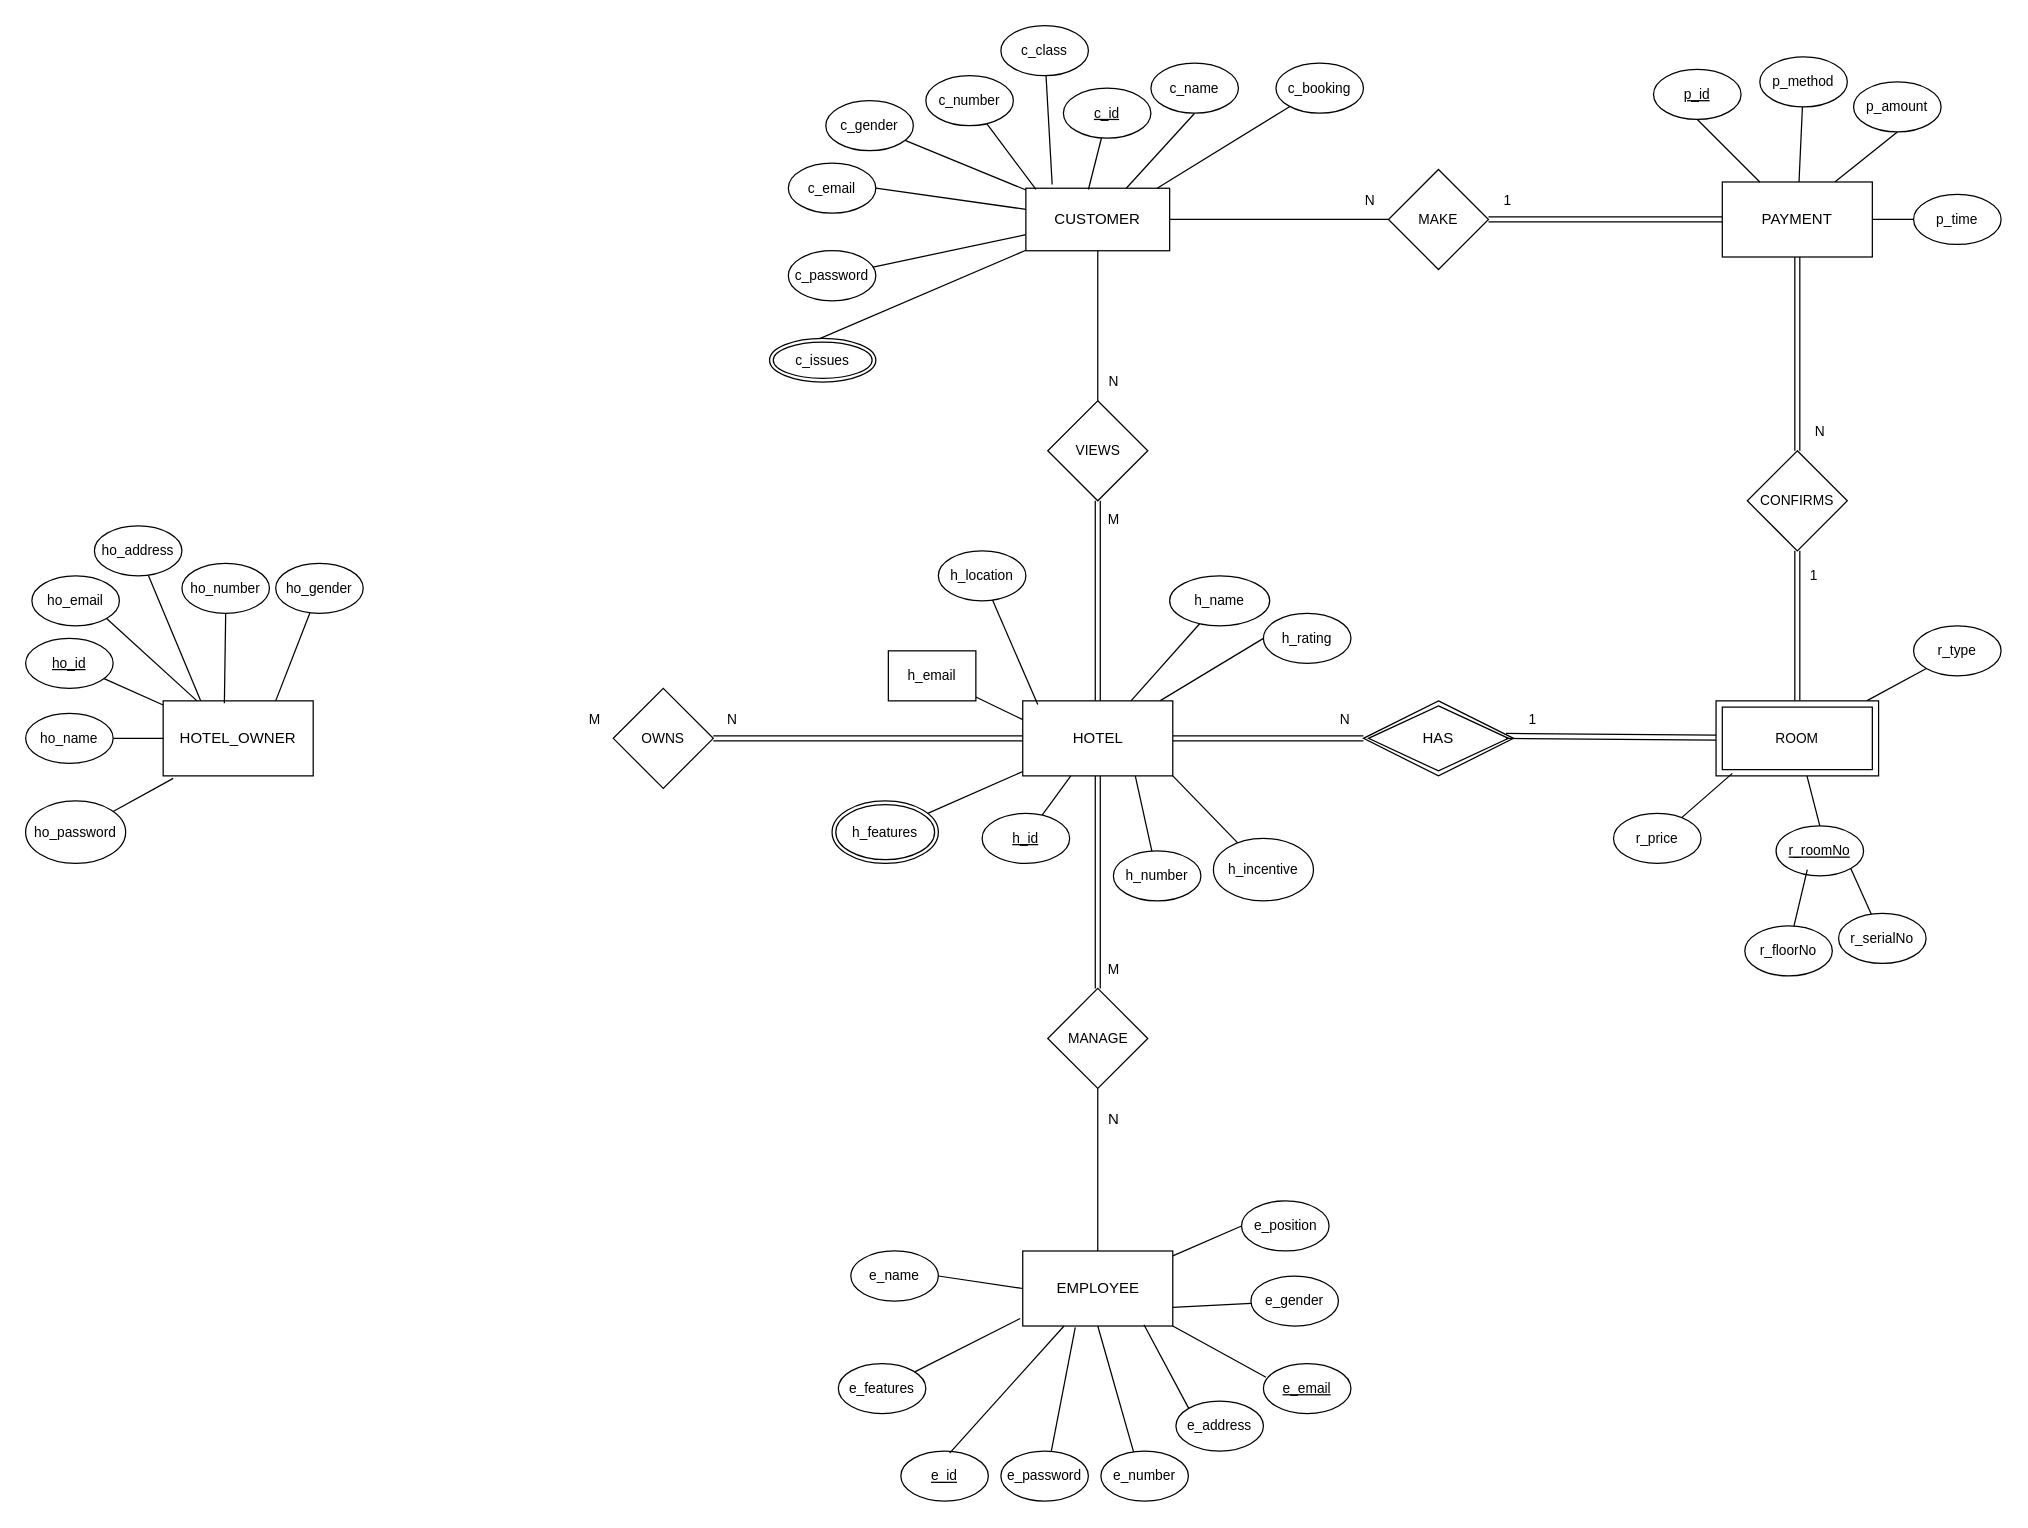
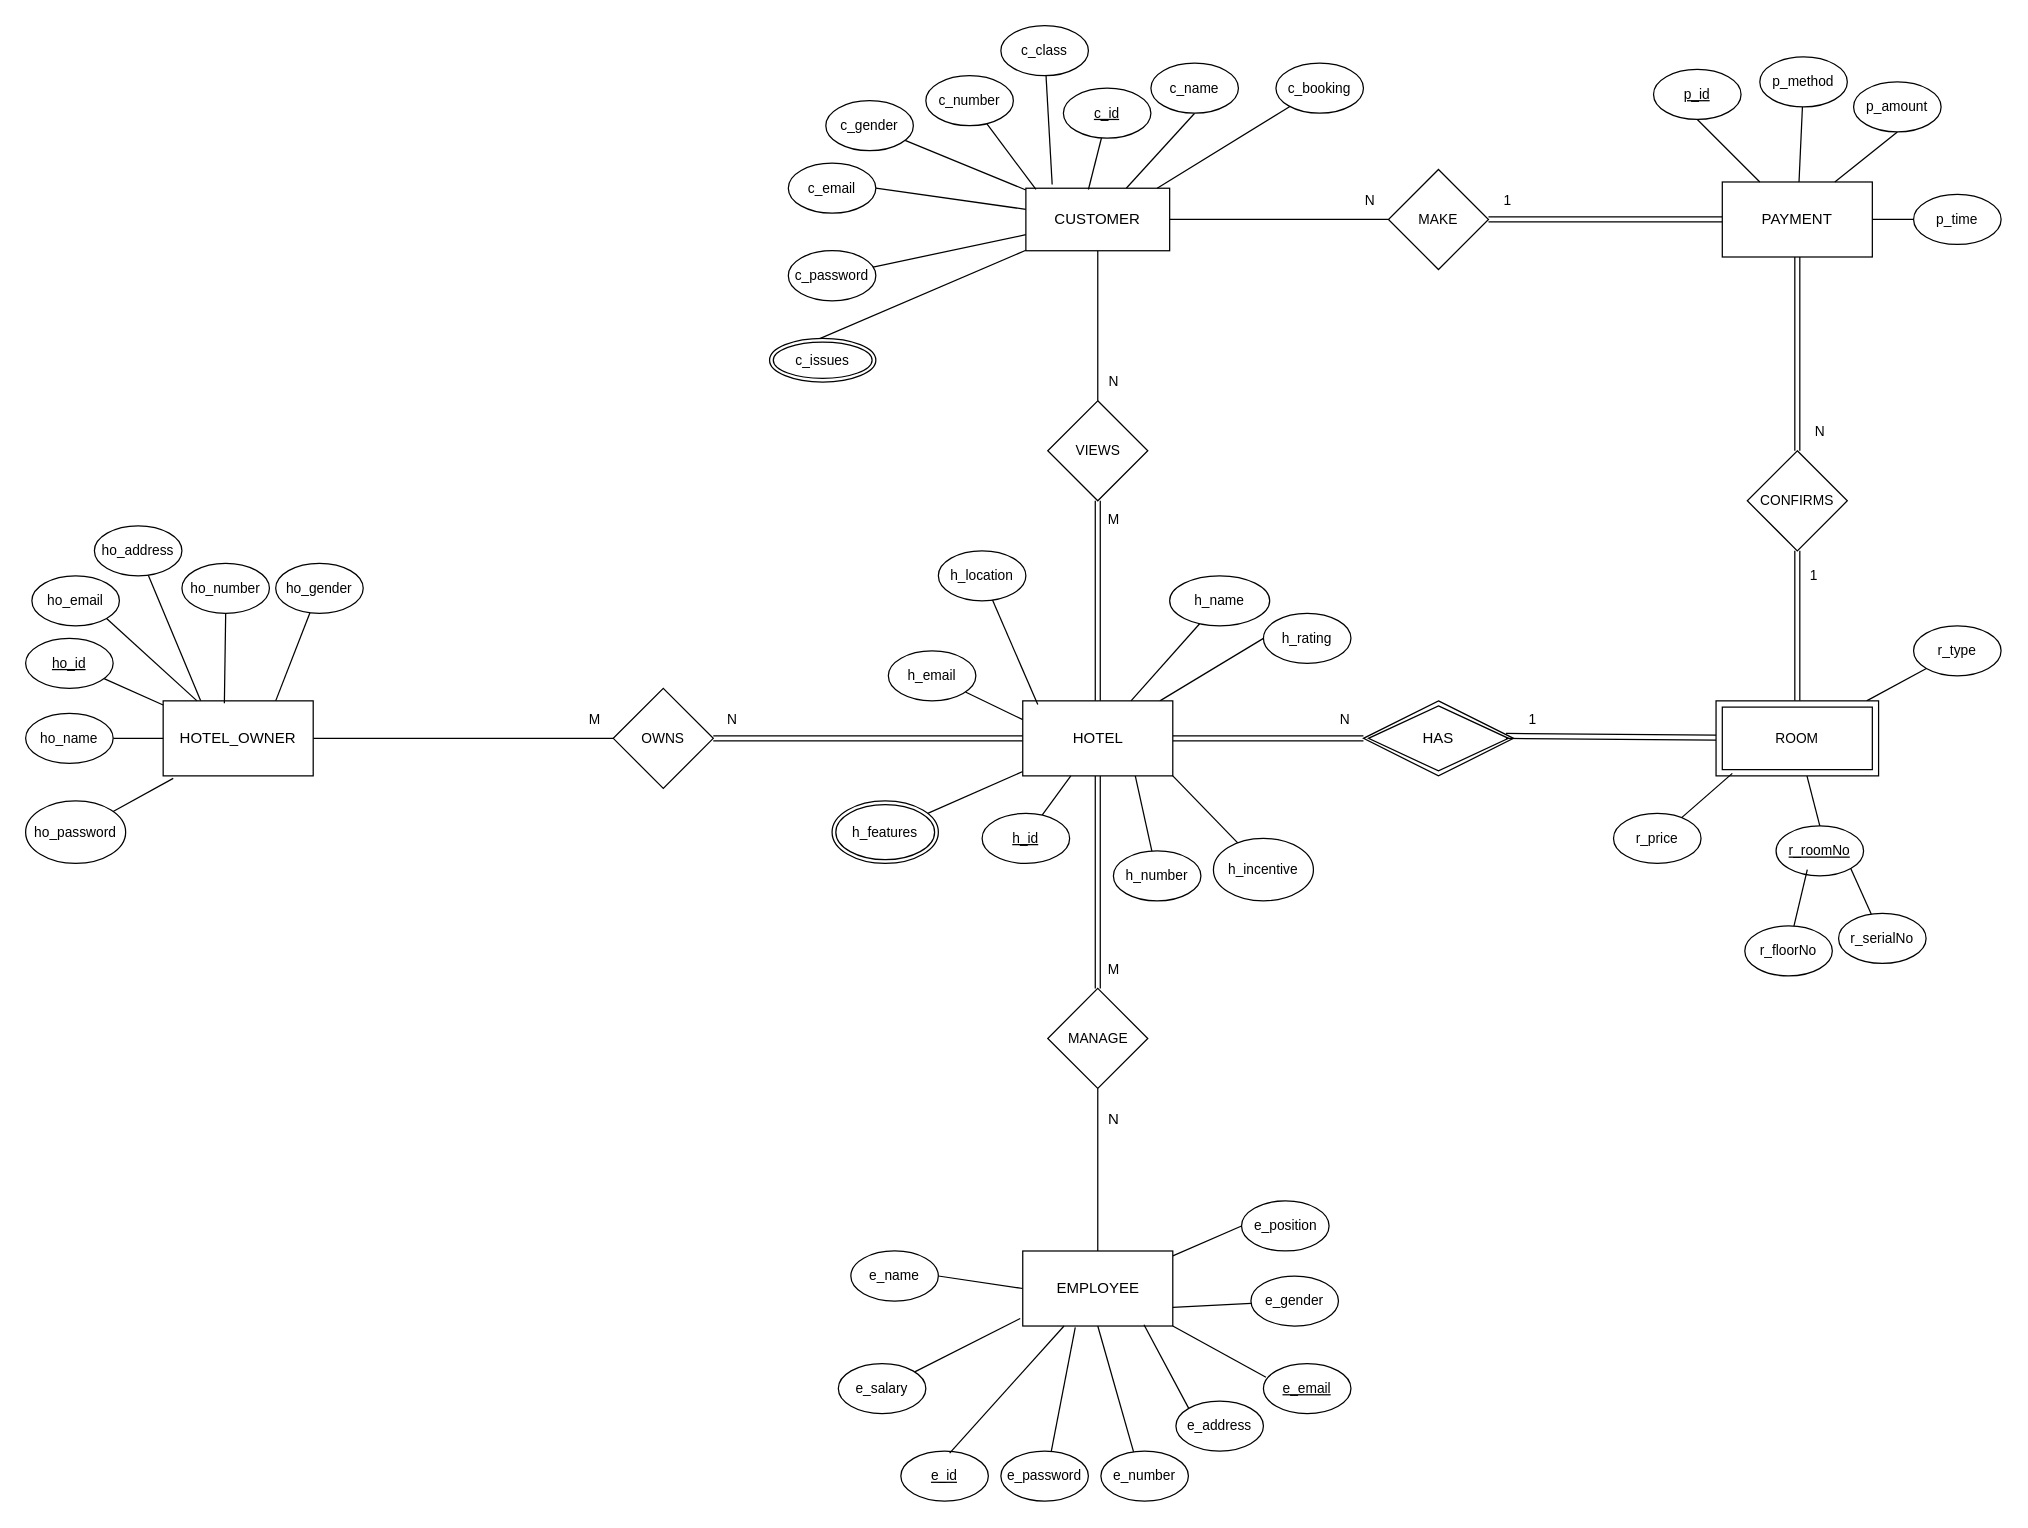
node "h_email": shape rectangle -> ellipse
edge "HOTEL_OWNER" -- "OWNS": added
node "e_features": label "e_features" -> "e_salary"
